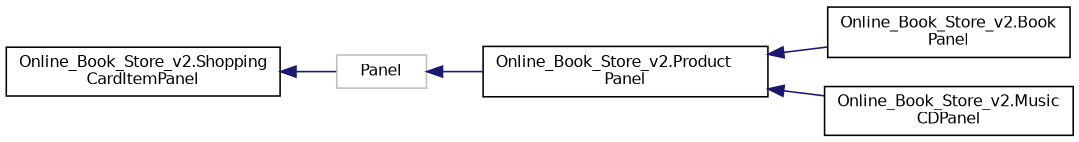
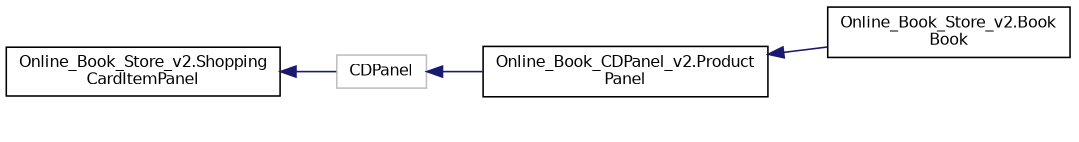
node "Online_Book_Store_v2.Book Panel": label "Online_Book_Store_v2.Book Panel" -> "Online_Book_Store_v2.Book Book"
node "Panel": label "Panel" -> "CDPanel"
node "Online_Book_Store_v2.Product Panel": label "Online_Book_Store_v2.Product Panel" -> "Online_Book_CDPanel_v2.Product Panel"
node "Online_Book_Store_v2.Music CDPanel": removed
